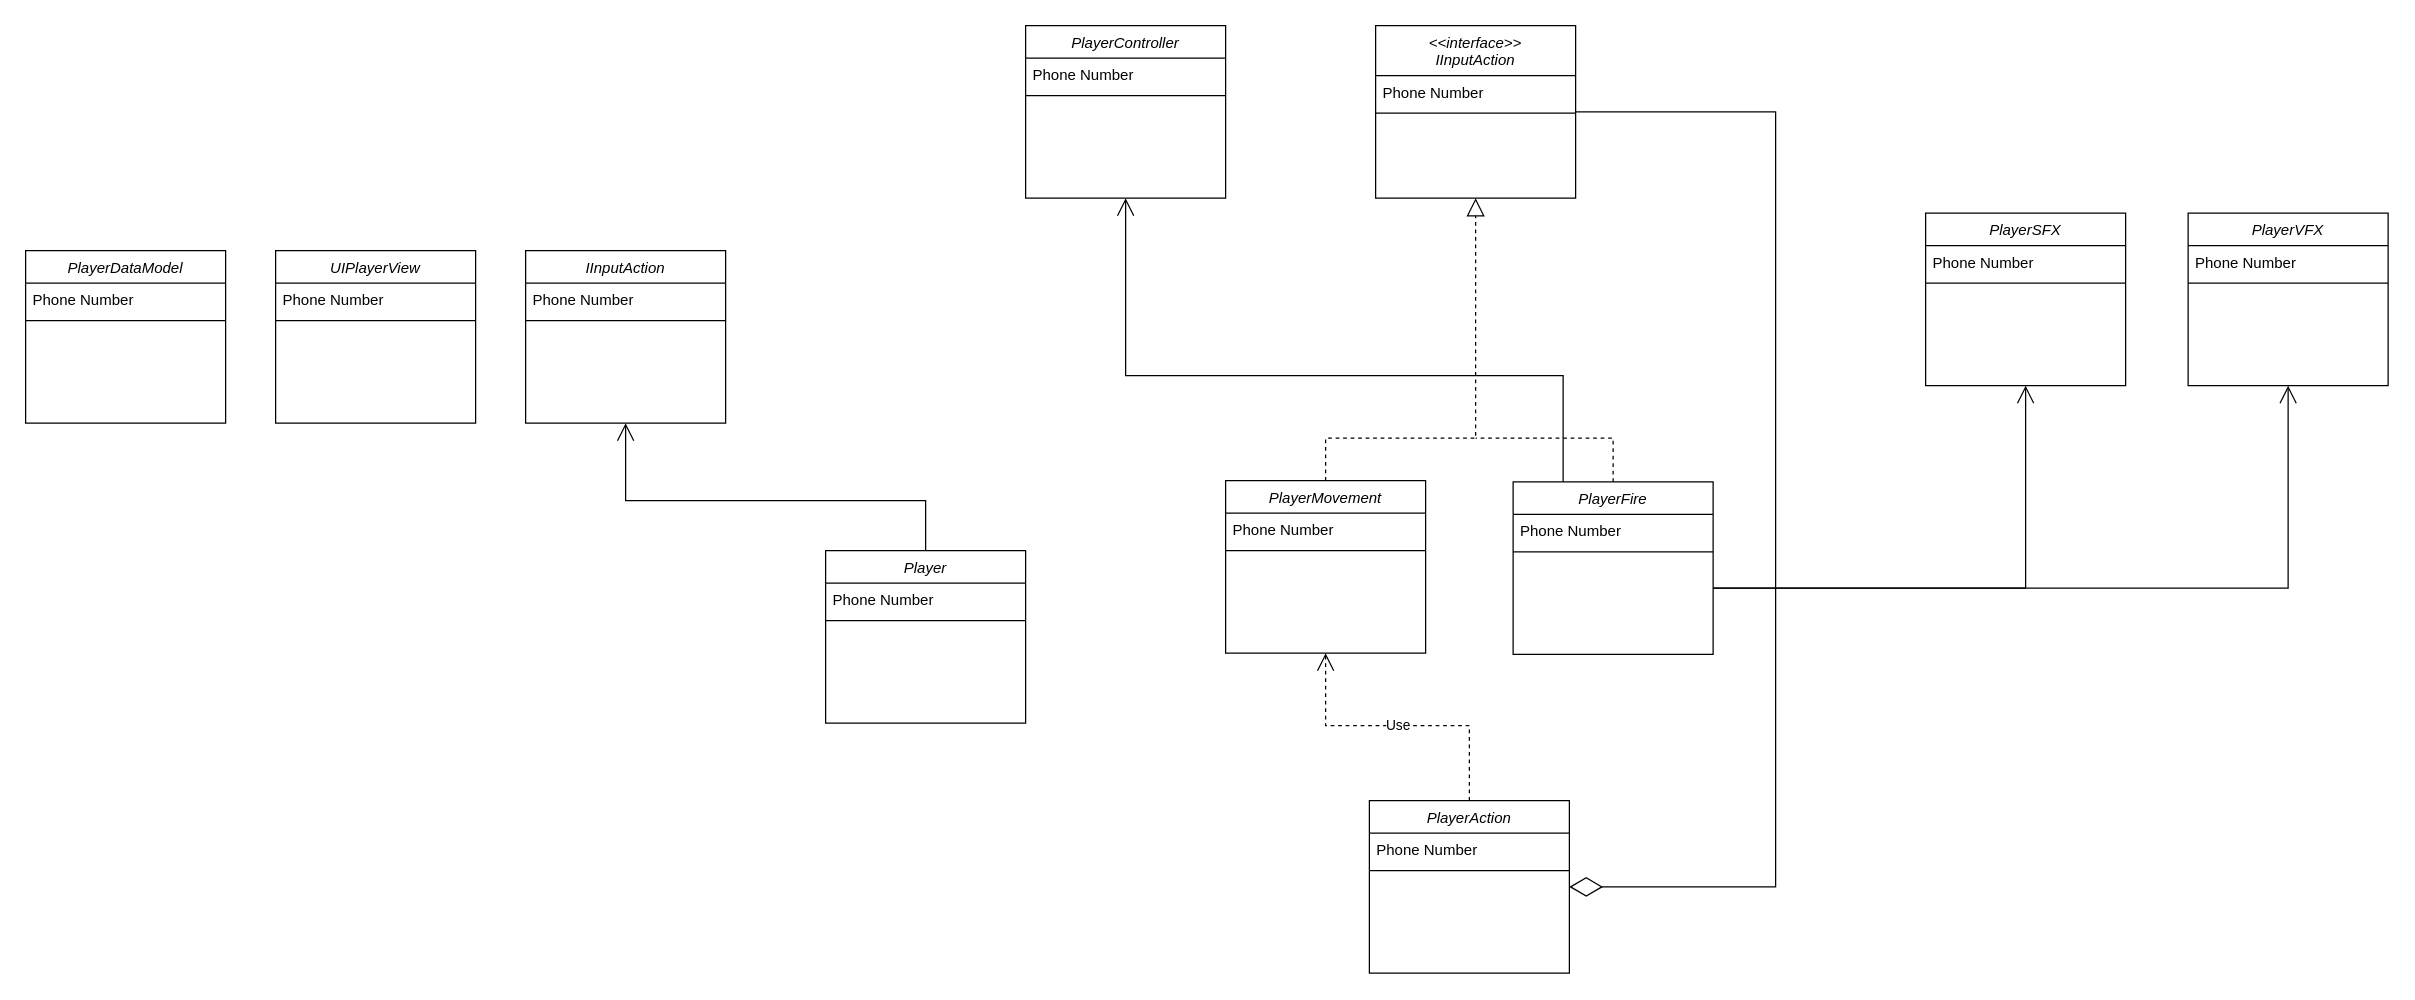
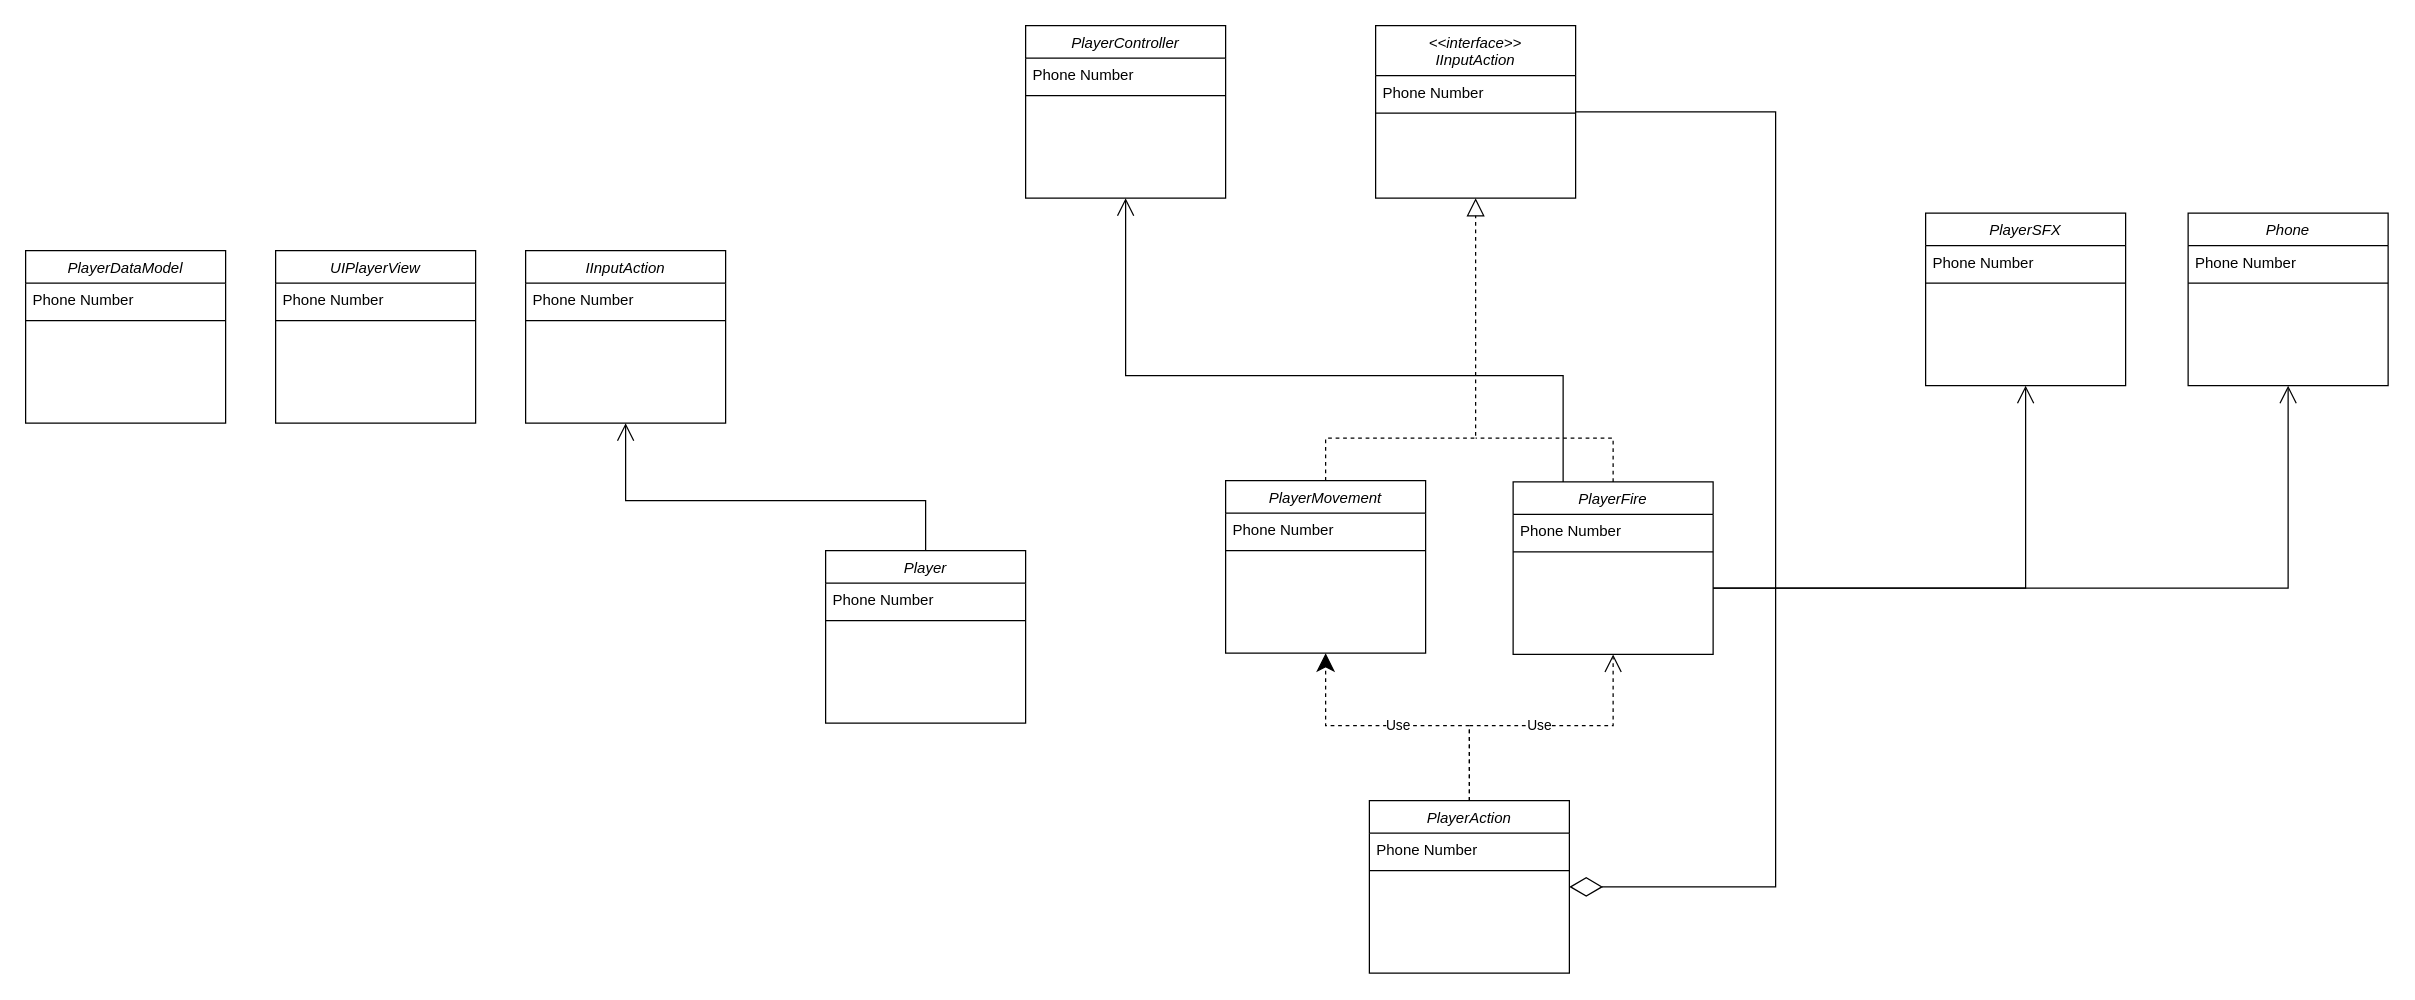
node "PlayerVFX": label "PlayerVFX" -> "Phone"
edge "PlayerAction" -> "PlayerMovement": arrowhead open -> classic
edge "PlayerAction" -> "PlayerFire": added, label "Use"
